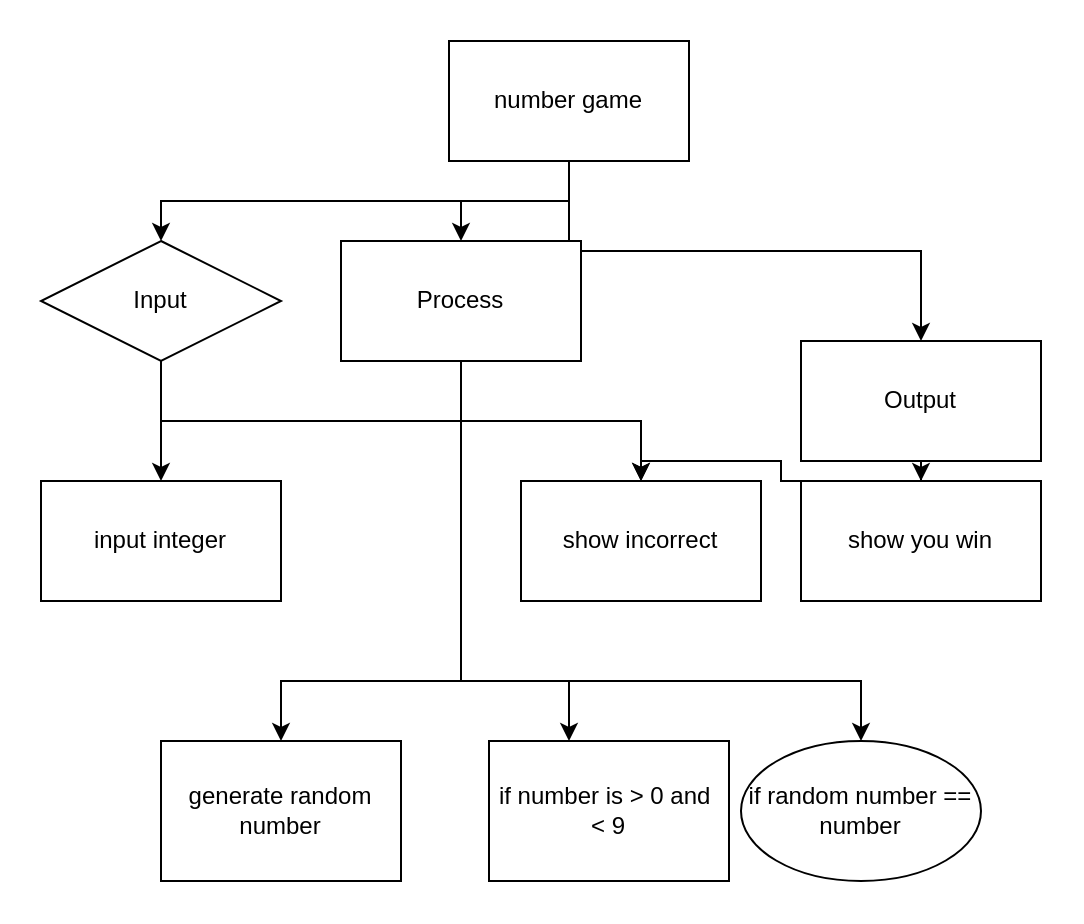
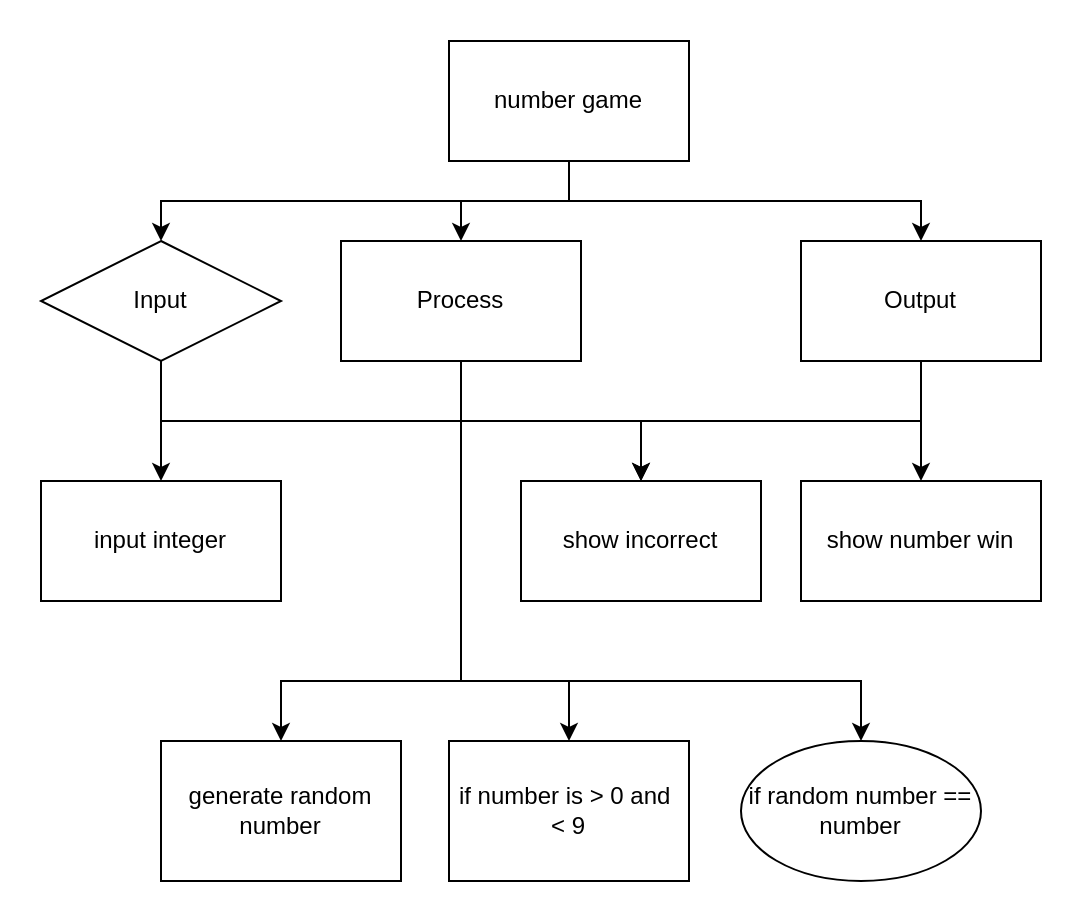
node "Output": moved (921, 401) -> (921, 301)
node "show you win": label "show you win" -> "show number win"
node "if number is > 0 and < 9": moved (609, 811) -> (569, 811)
